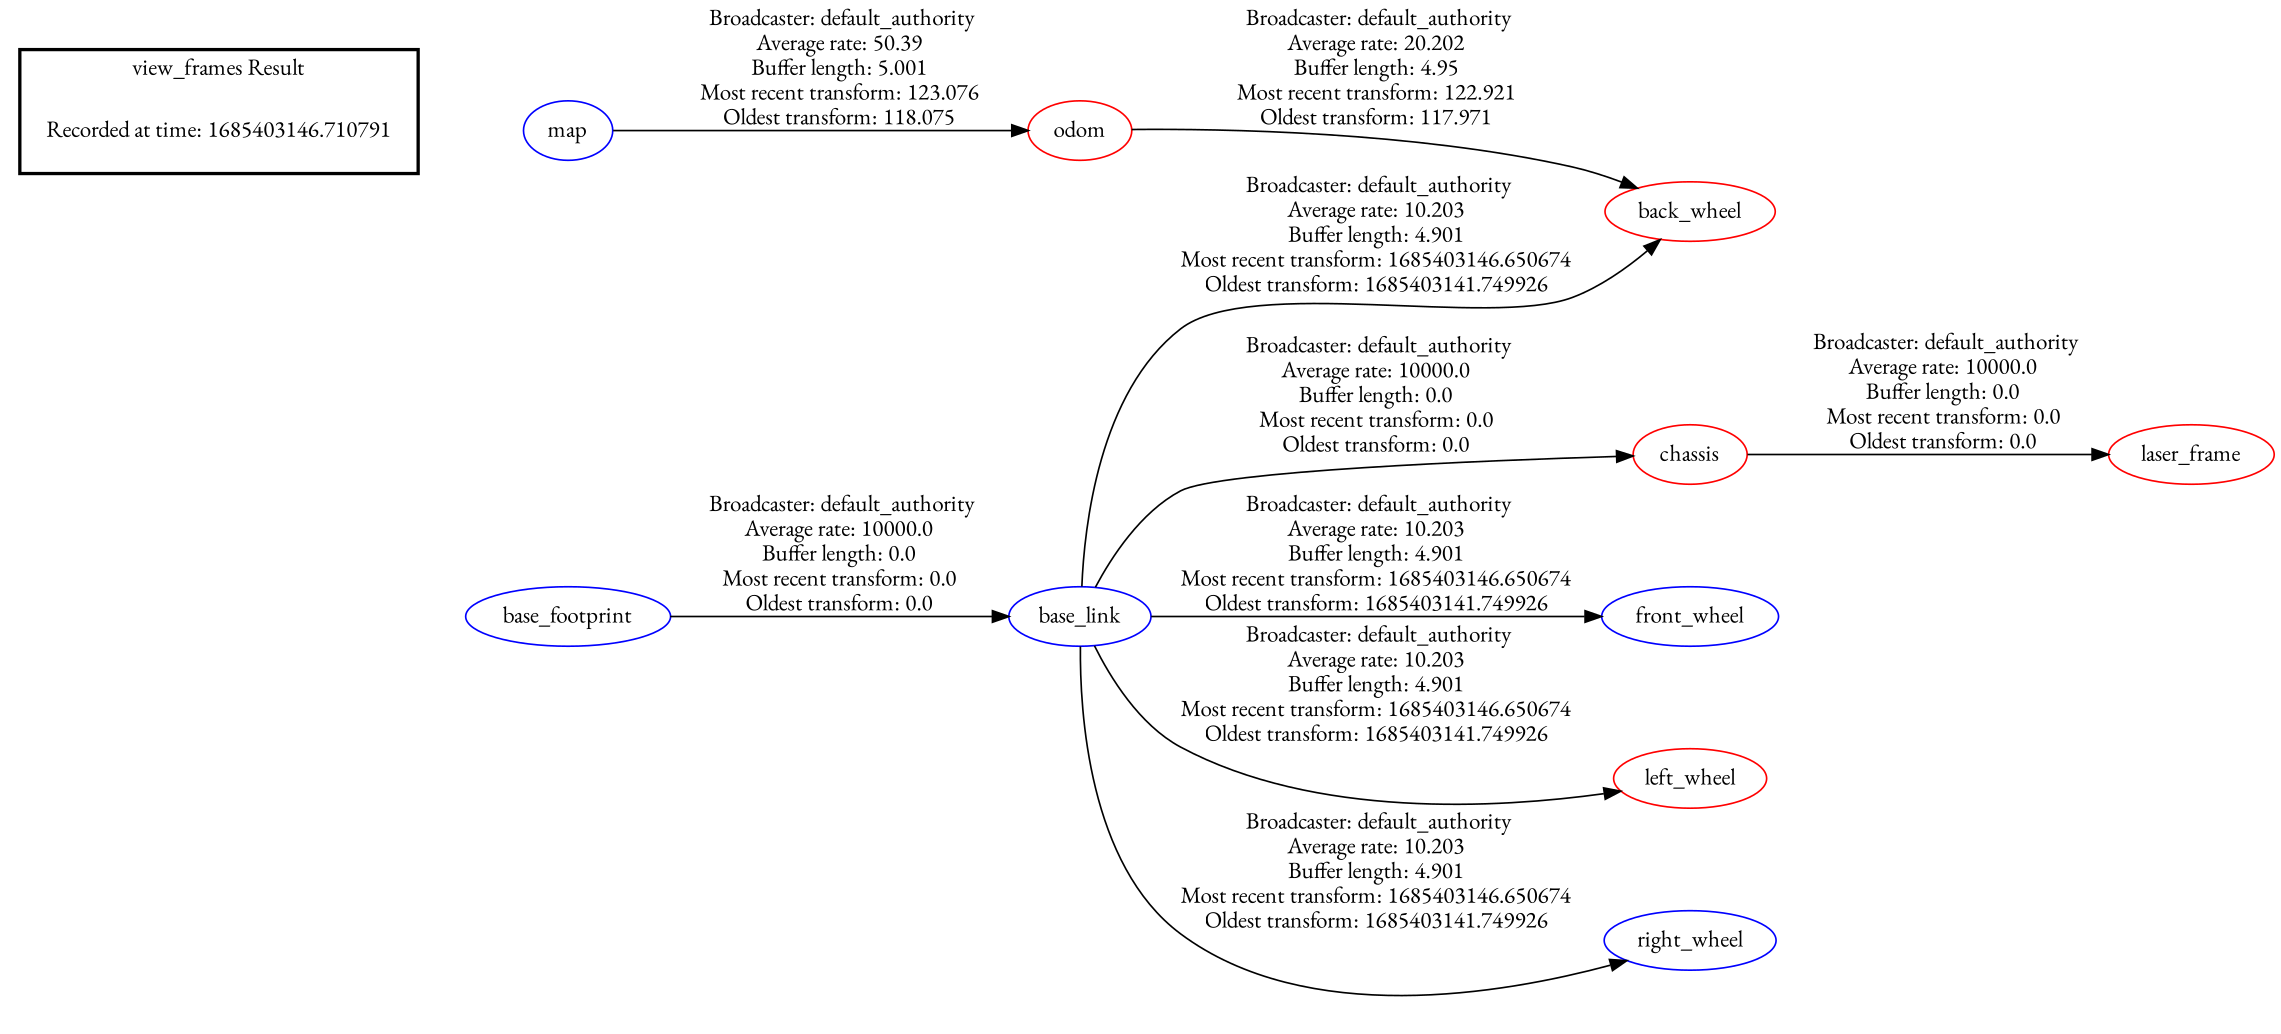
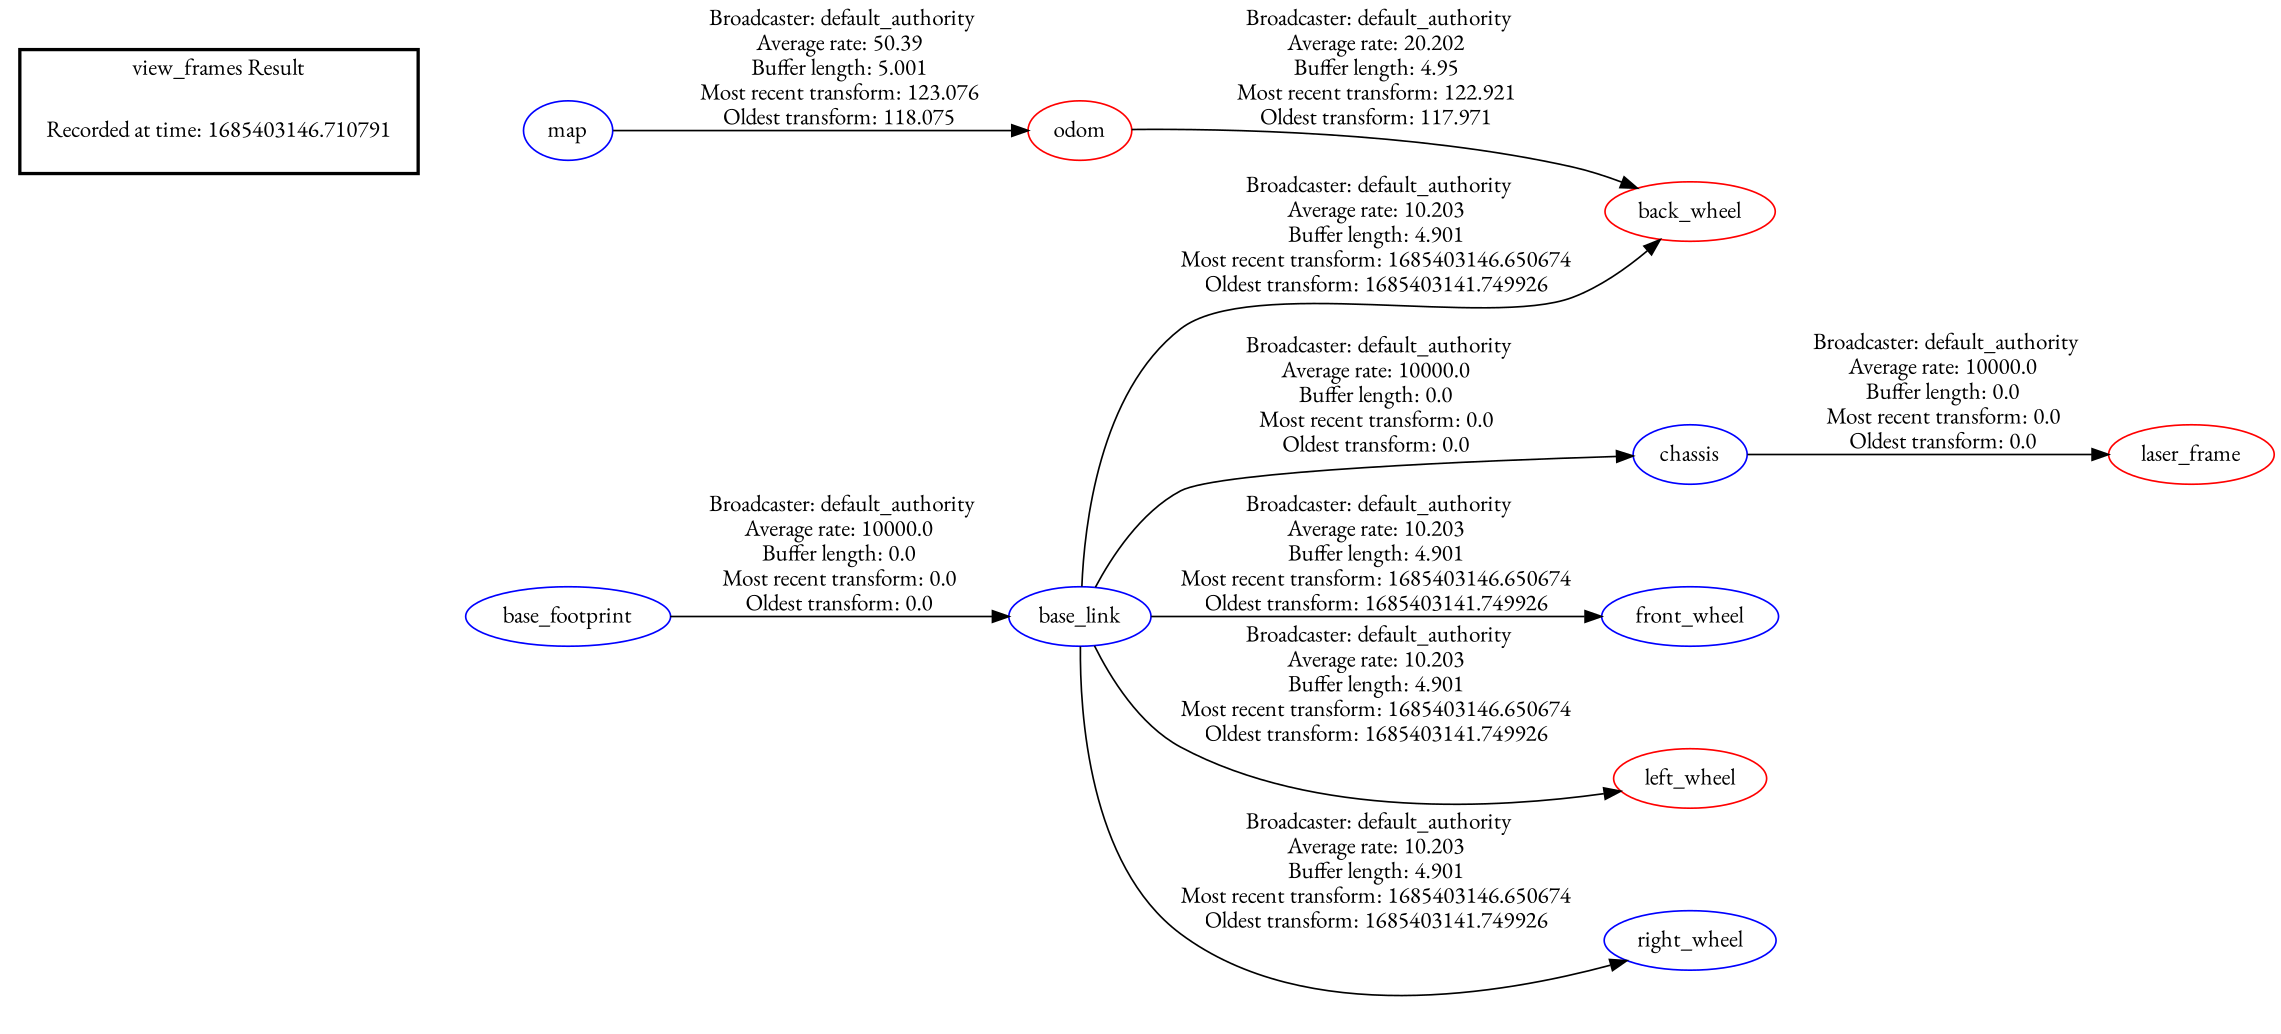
node "chassis": color red -> blue
